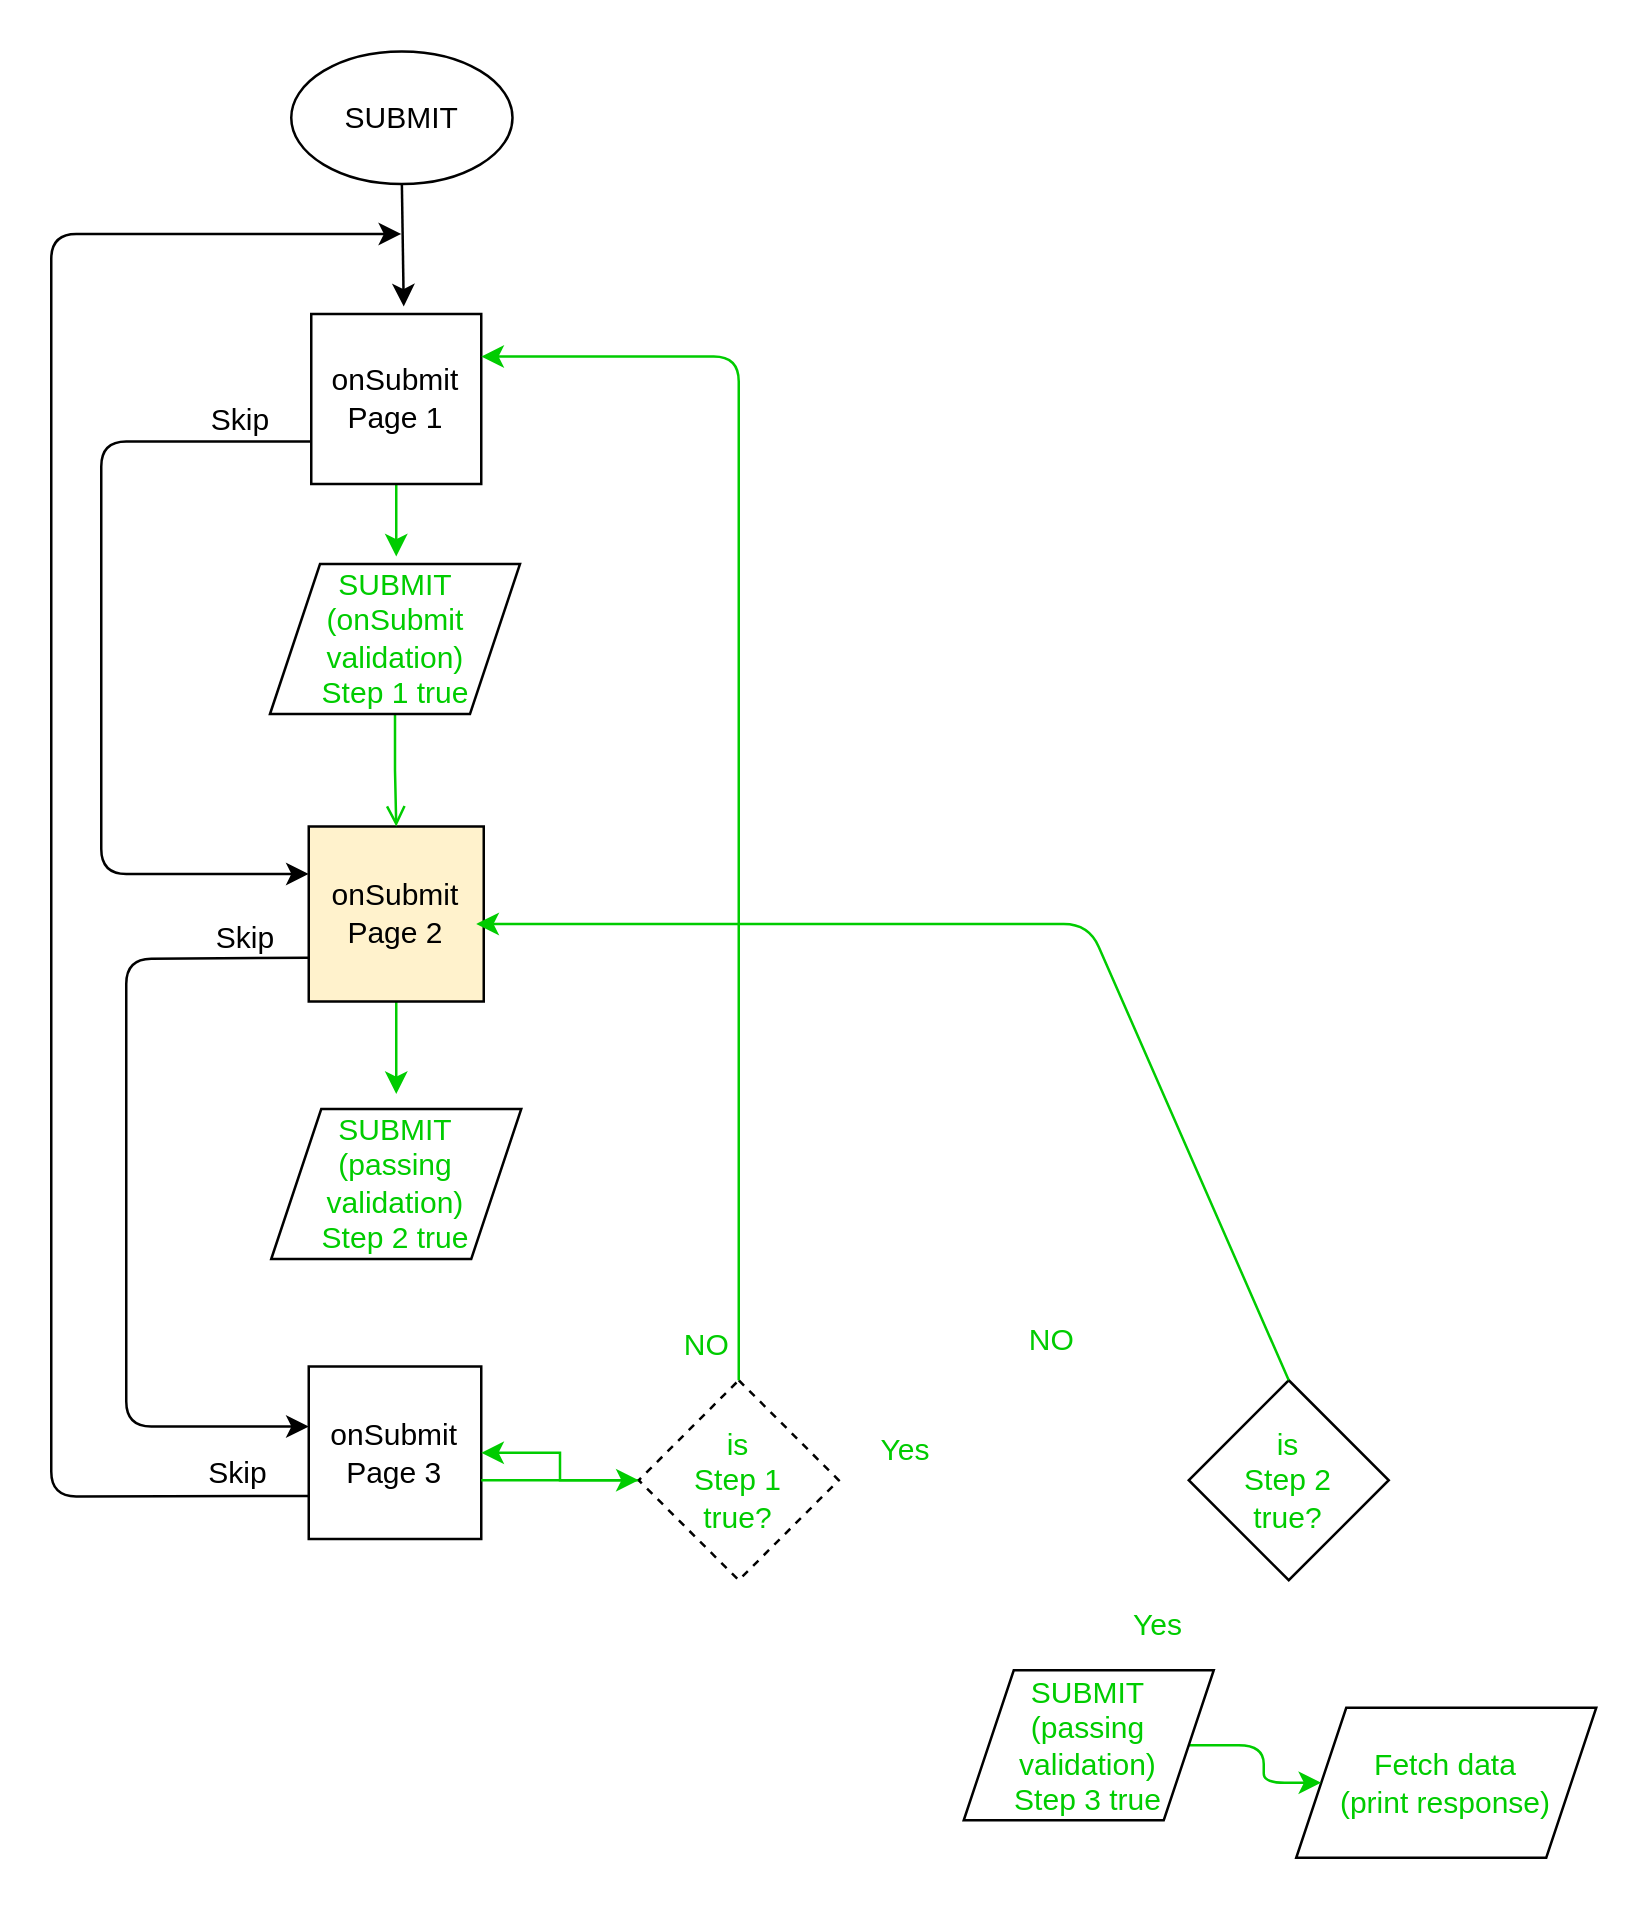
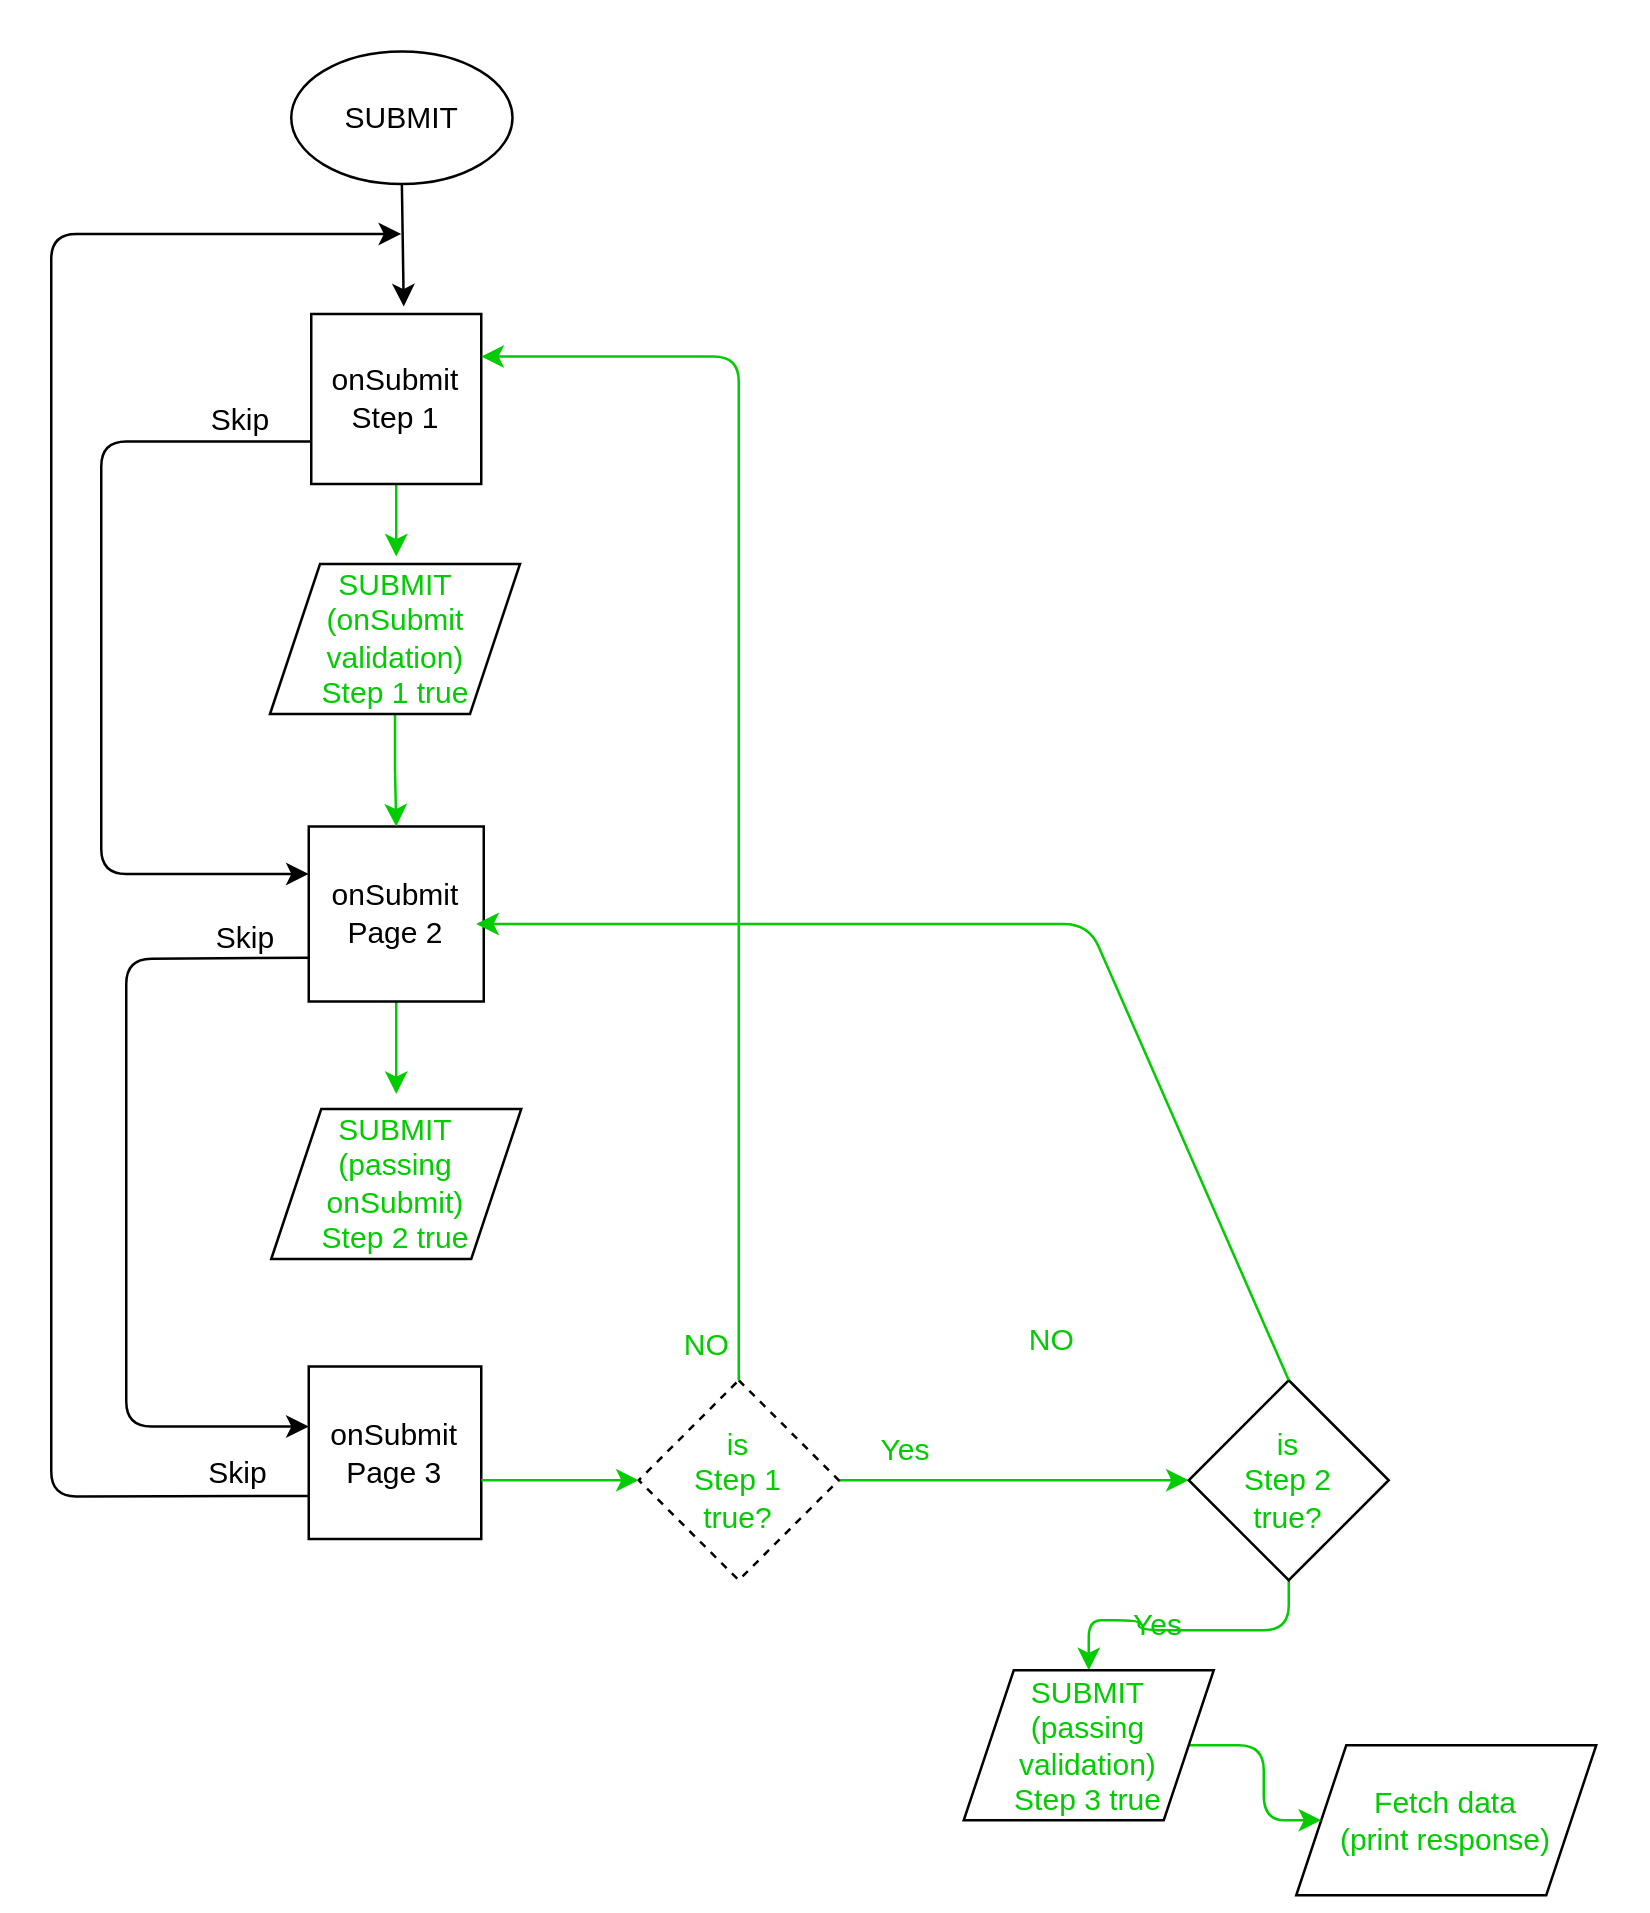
node "onSubmit Page 1": label "onSubmit Page 1" -> "onSubmit Step 1"
edge "SUBMIT (onSubmit validation) Step 1 true" -> "onSubmit Page 2": arrowhead open -> classic
node "onSubmit Page 2": fillcolor #fff2cc -> #ffffff
node "SUBMIT (passing validation) Step 2 true": label "SUBMIT (passing validation) Step 2 true" -> "SUBMIT (passing onSubmit) Step 2 true"
edge "is Step 1 true?" -> "onSubmit Page 3": now "is Step 1 true?" -> "is Step 2 true?"
edge "is Step 2 true?" -> "SUBMIT (passing validation) Step 3 true": added
node "Fetch data (print response)": moved (1446, 1783) -> (1446, 1820)
